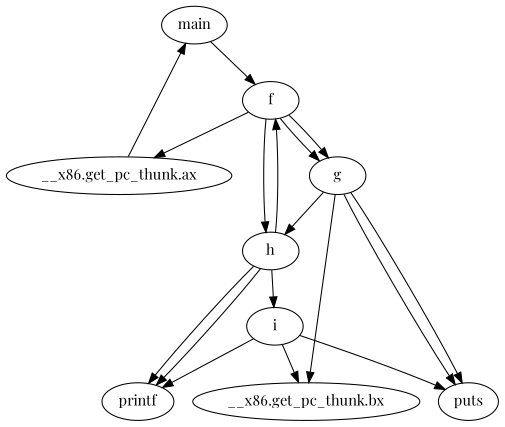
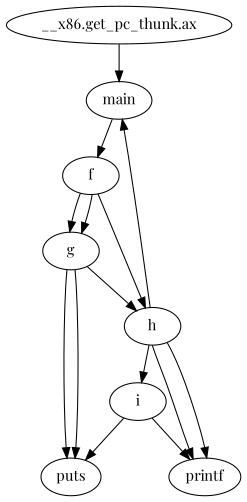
edge "f" -> "__x86.get_pc_thunk.ax": removed
edge "h" -> "f": now "h" -> "main"
node "__x86.get_pc_thunk.bx": removed
